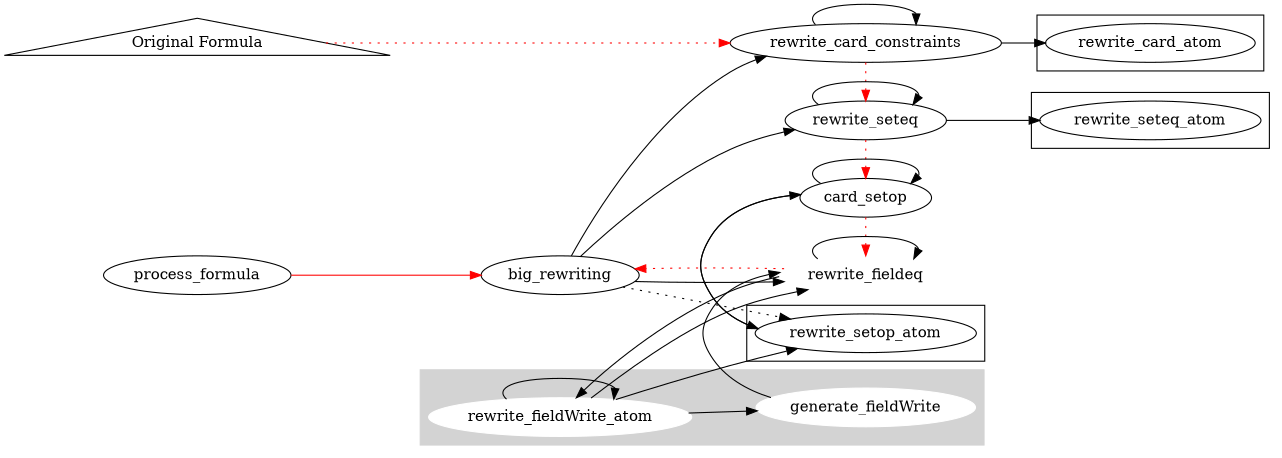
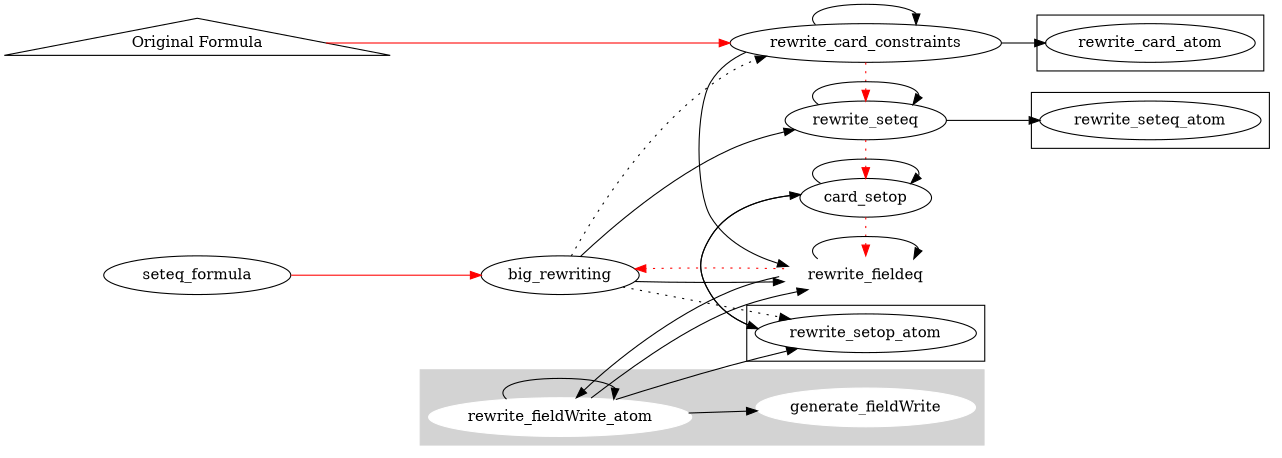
edge "Original Formula" -> "rewrite_card_constraints": style dotted -> solid
edge "big_rewriting" -> "rewrite_card_constraints": style solid -> dotted
node "process_formula": label "process_formula" -> "seteq_formula"
edge "generate_fieldWrite" -> "rewrite_fieldeq": now "rewrite_card_constraints" -> "rewrite_fieldeq"
